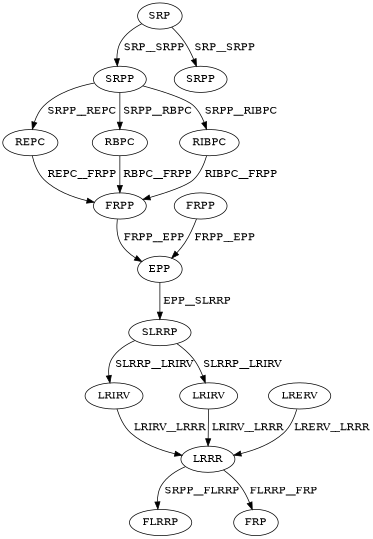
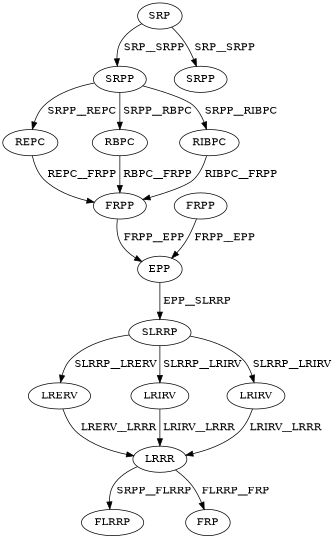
edge "SLRRP" -> "LRERV": added, label "SLRRP__LRERV"
